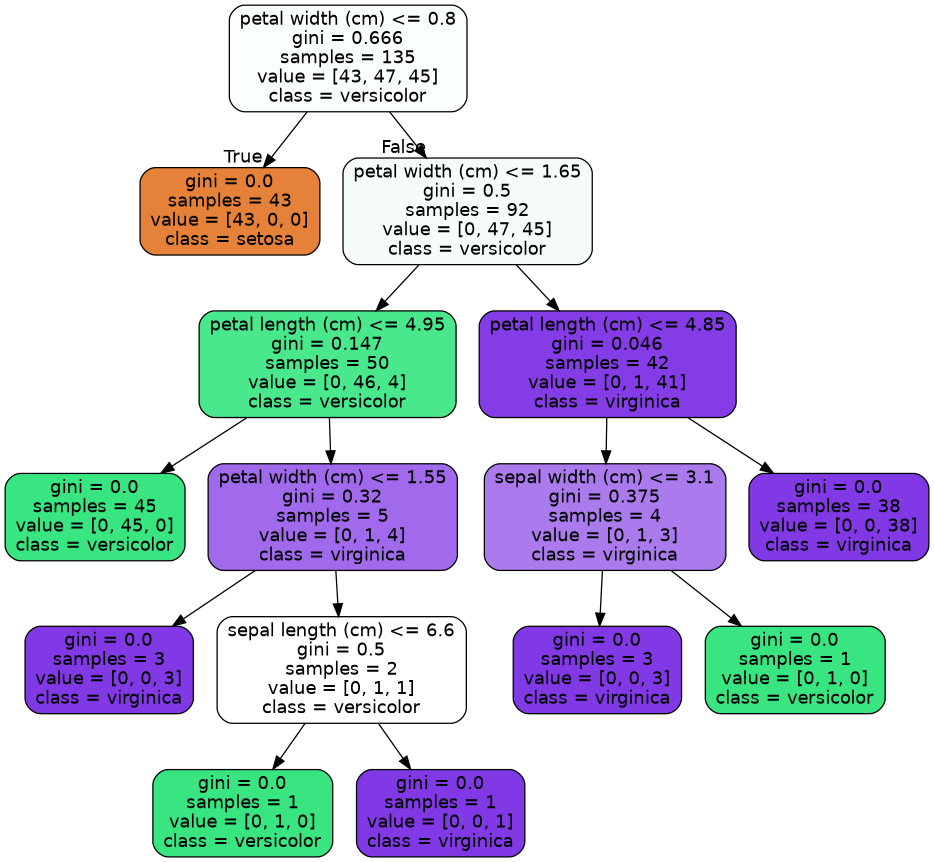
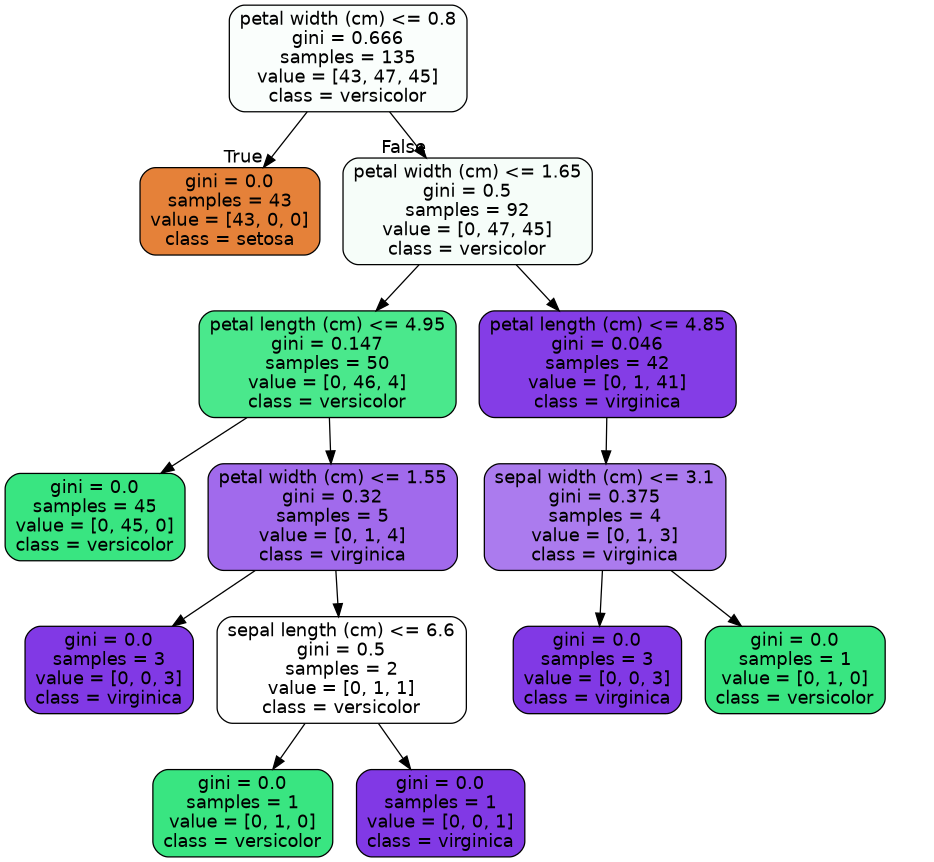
node "gini = 0.0 samples = 38 value = [0, 0, 38] class = virginica": removed
